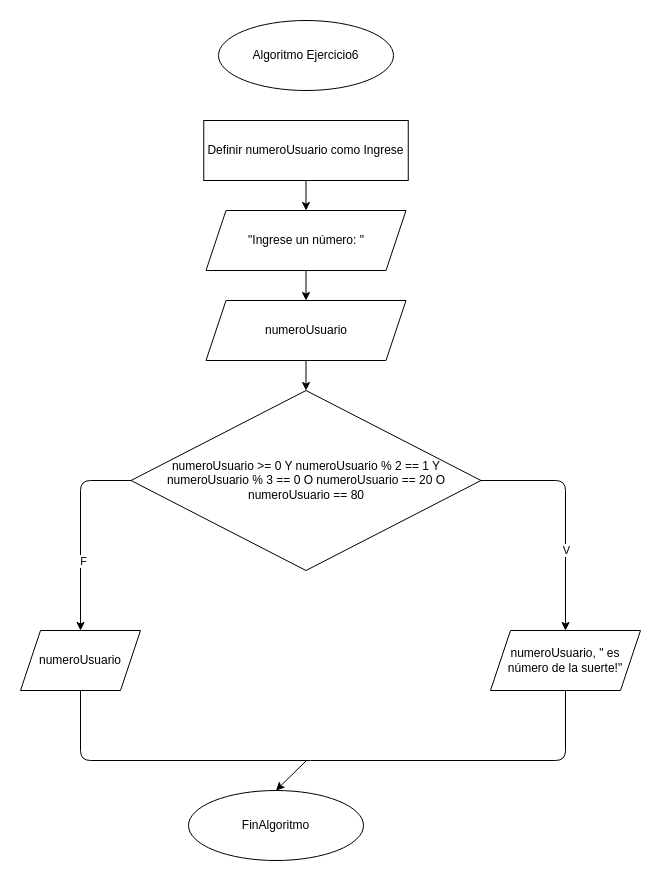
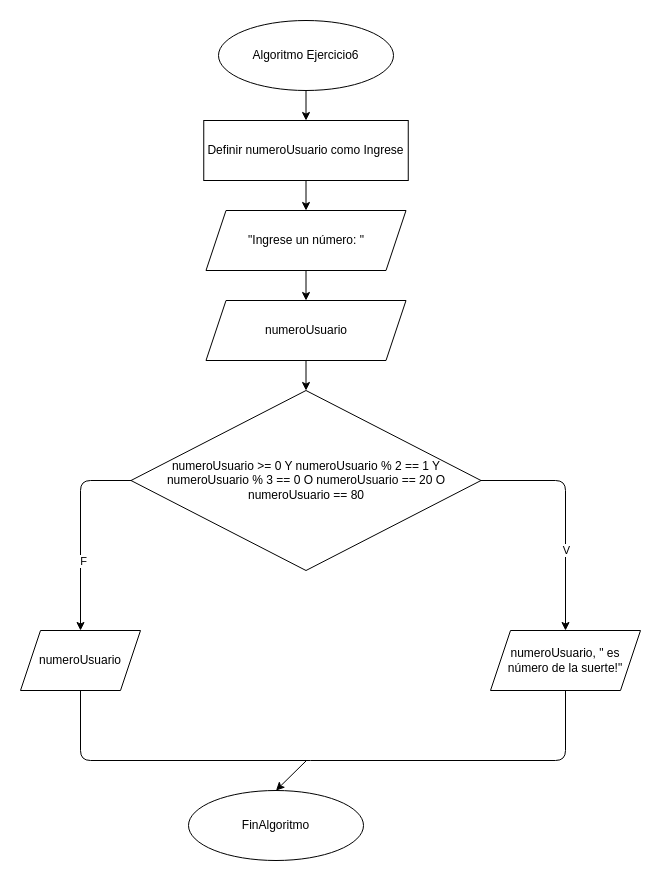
edge "Algoritmo Ejercicio6" -> "Definir numeroUsuario como Ingrese": added
